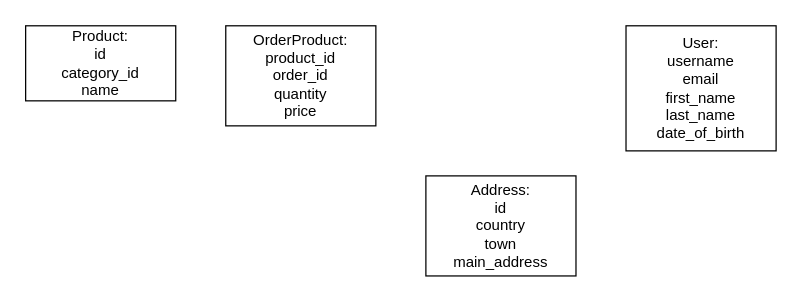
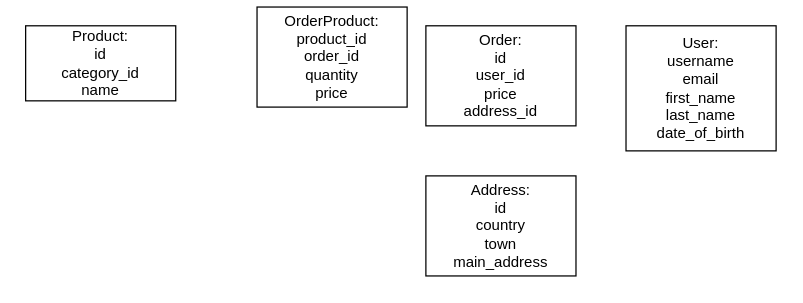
node "OrderProduct: product_id order_id quantity price": moved (301, 76) -> (332, 57)
node "Order: id user_id price address_id": added
